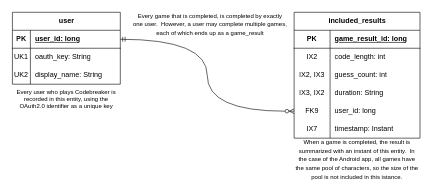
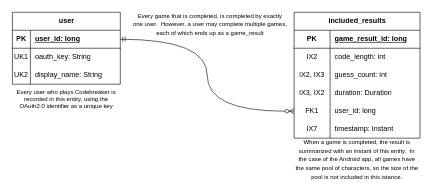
node "duration: String": label "duration: String" -> "duration: Duration"
node "FK9": label "FK9" -> "FK1"
